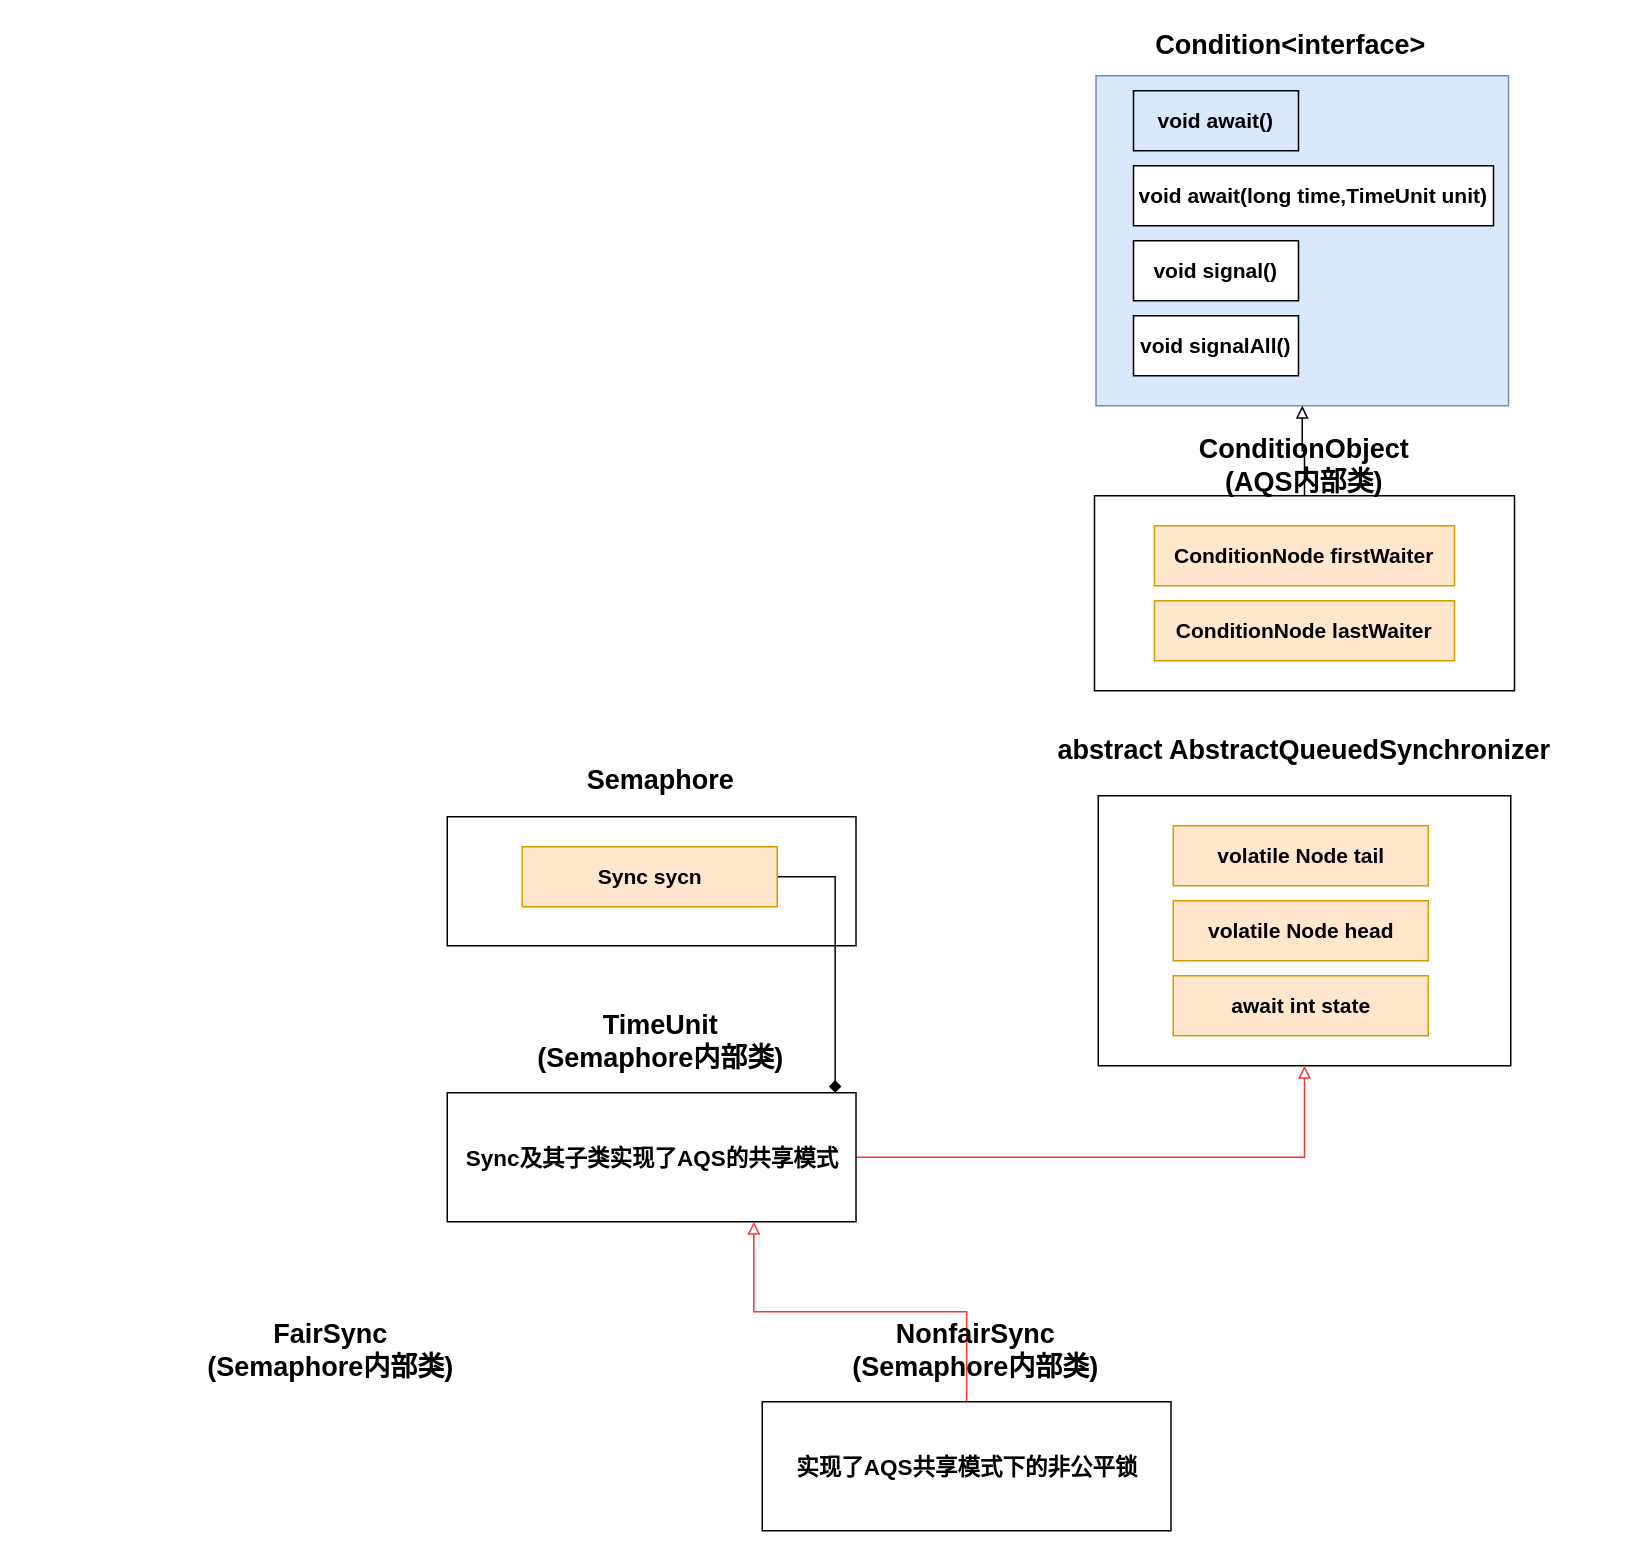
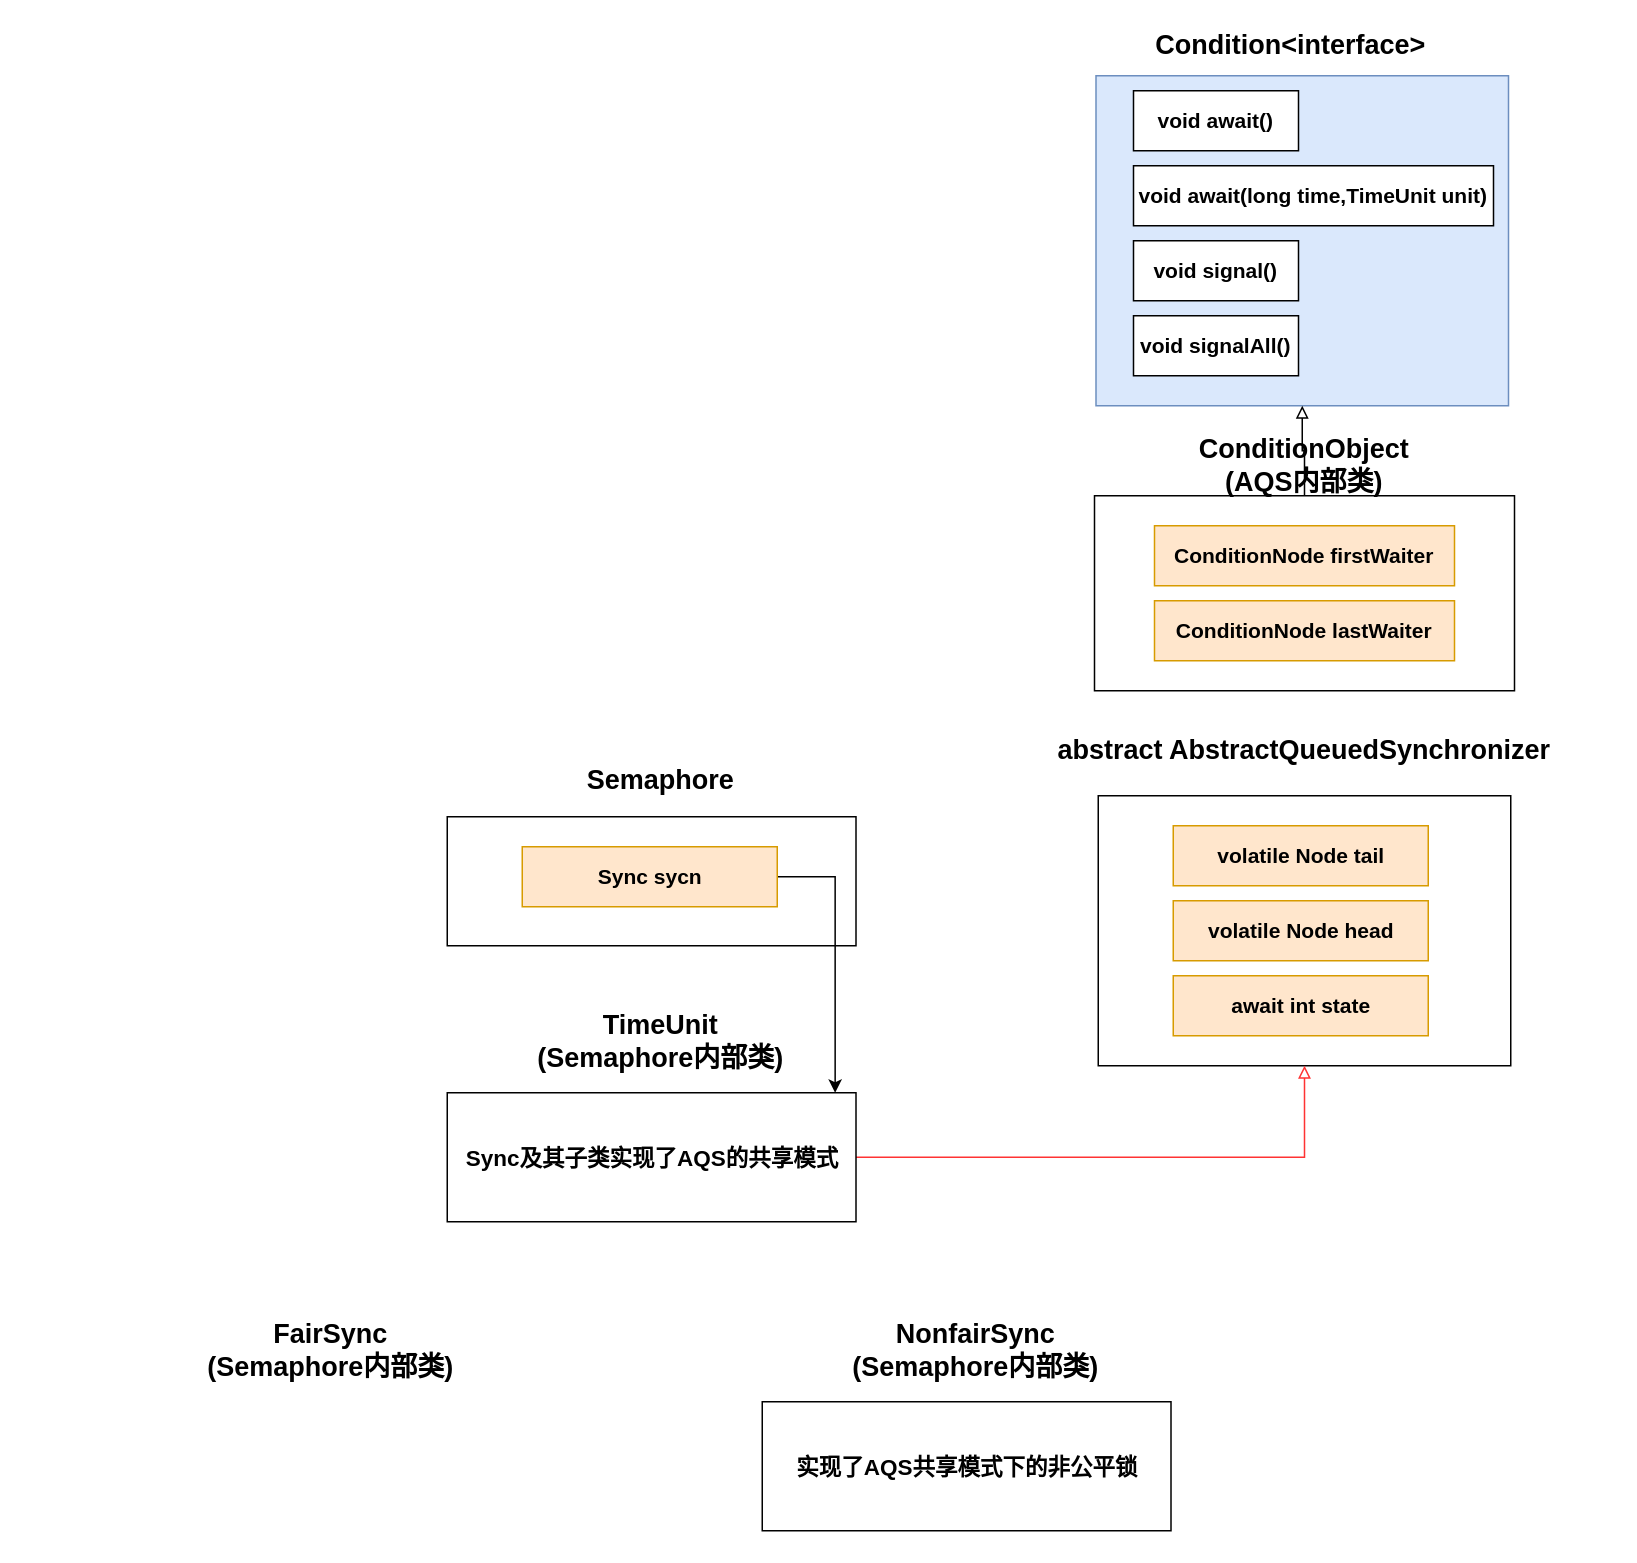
node "void await()": fillcolor #dae8fc -> #ffffff
edge "Sync sycn" -> "Sync及其子类实现了AQS的共享模式": arrowhead diamond -> classic
edge "实现了AQS共享模式下的非公平锁" -> "Sync及其子类实现了AQS的共享模式": removed
